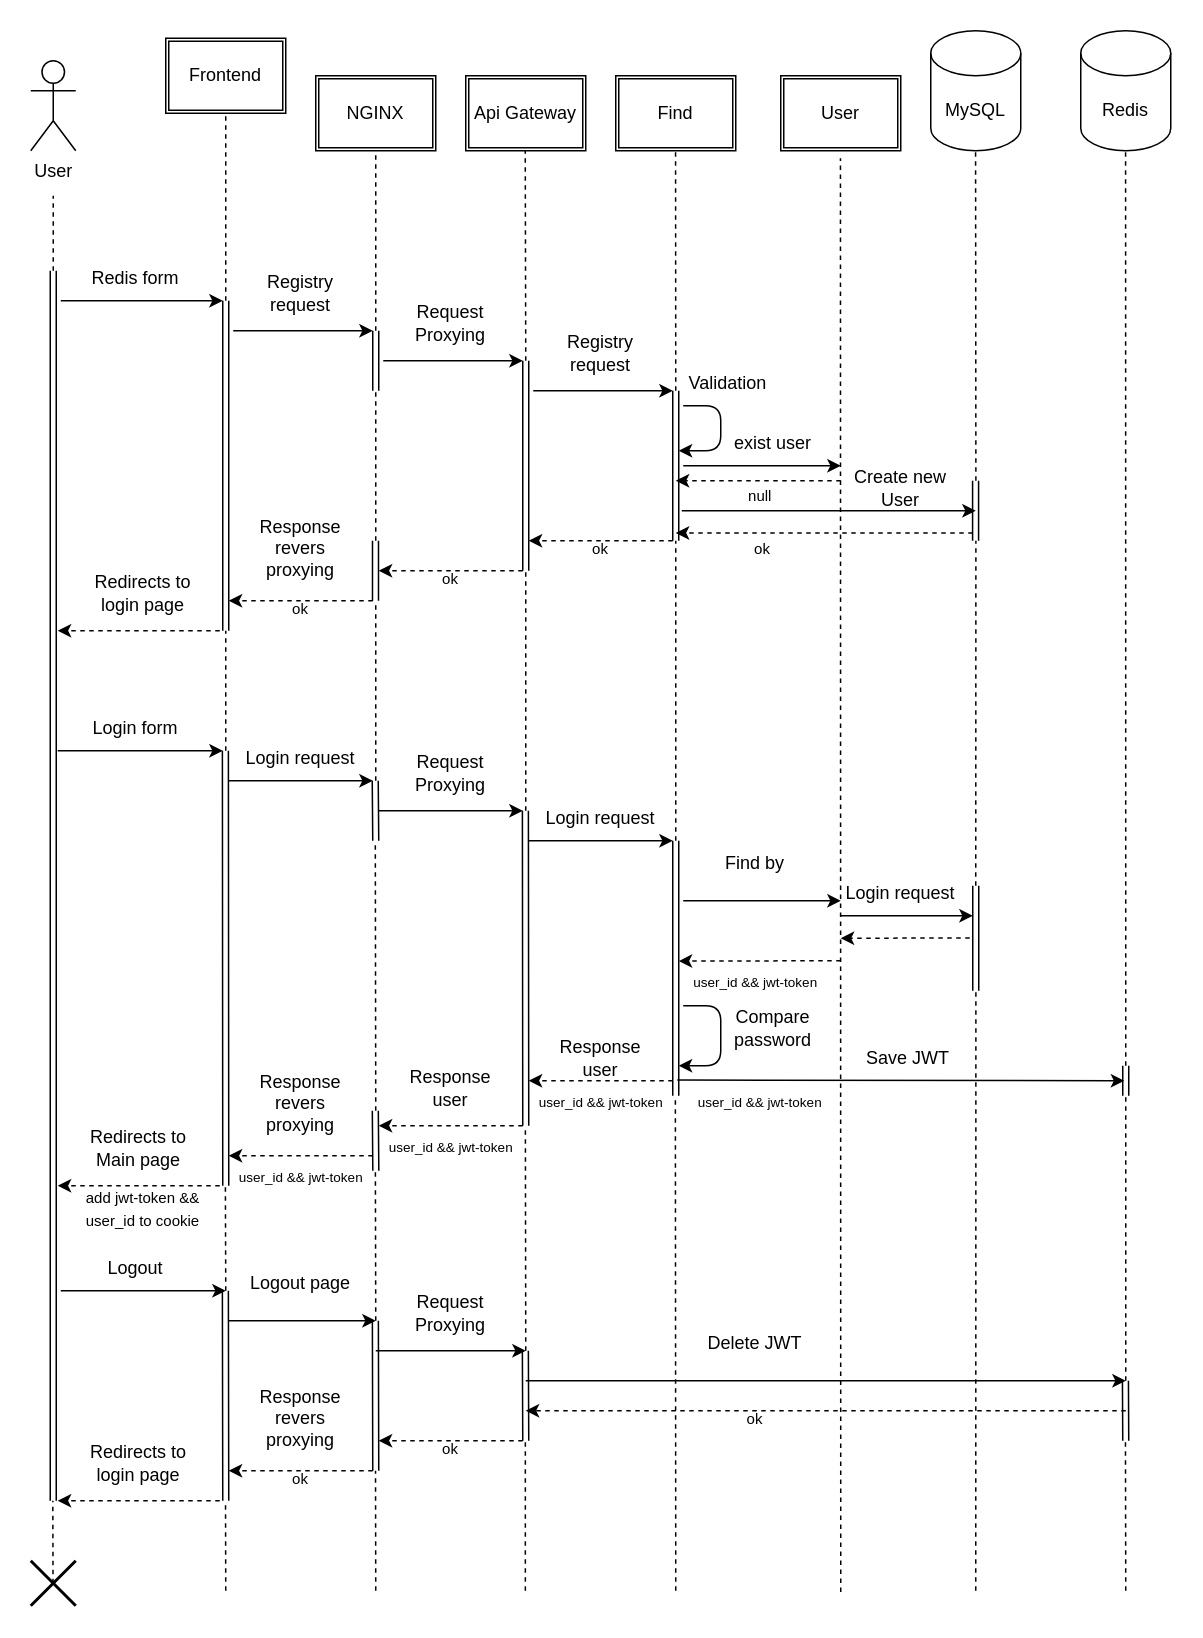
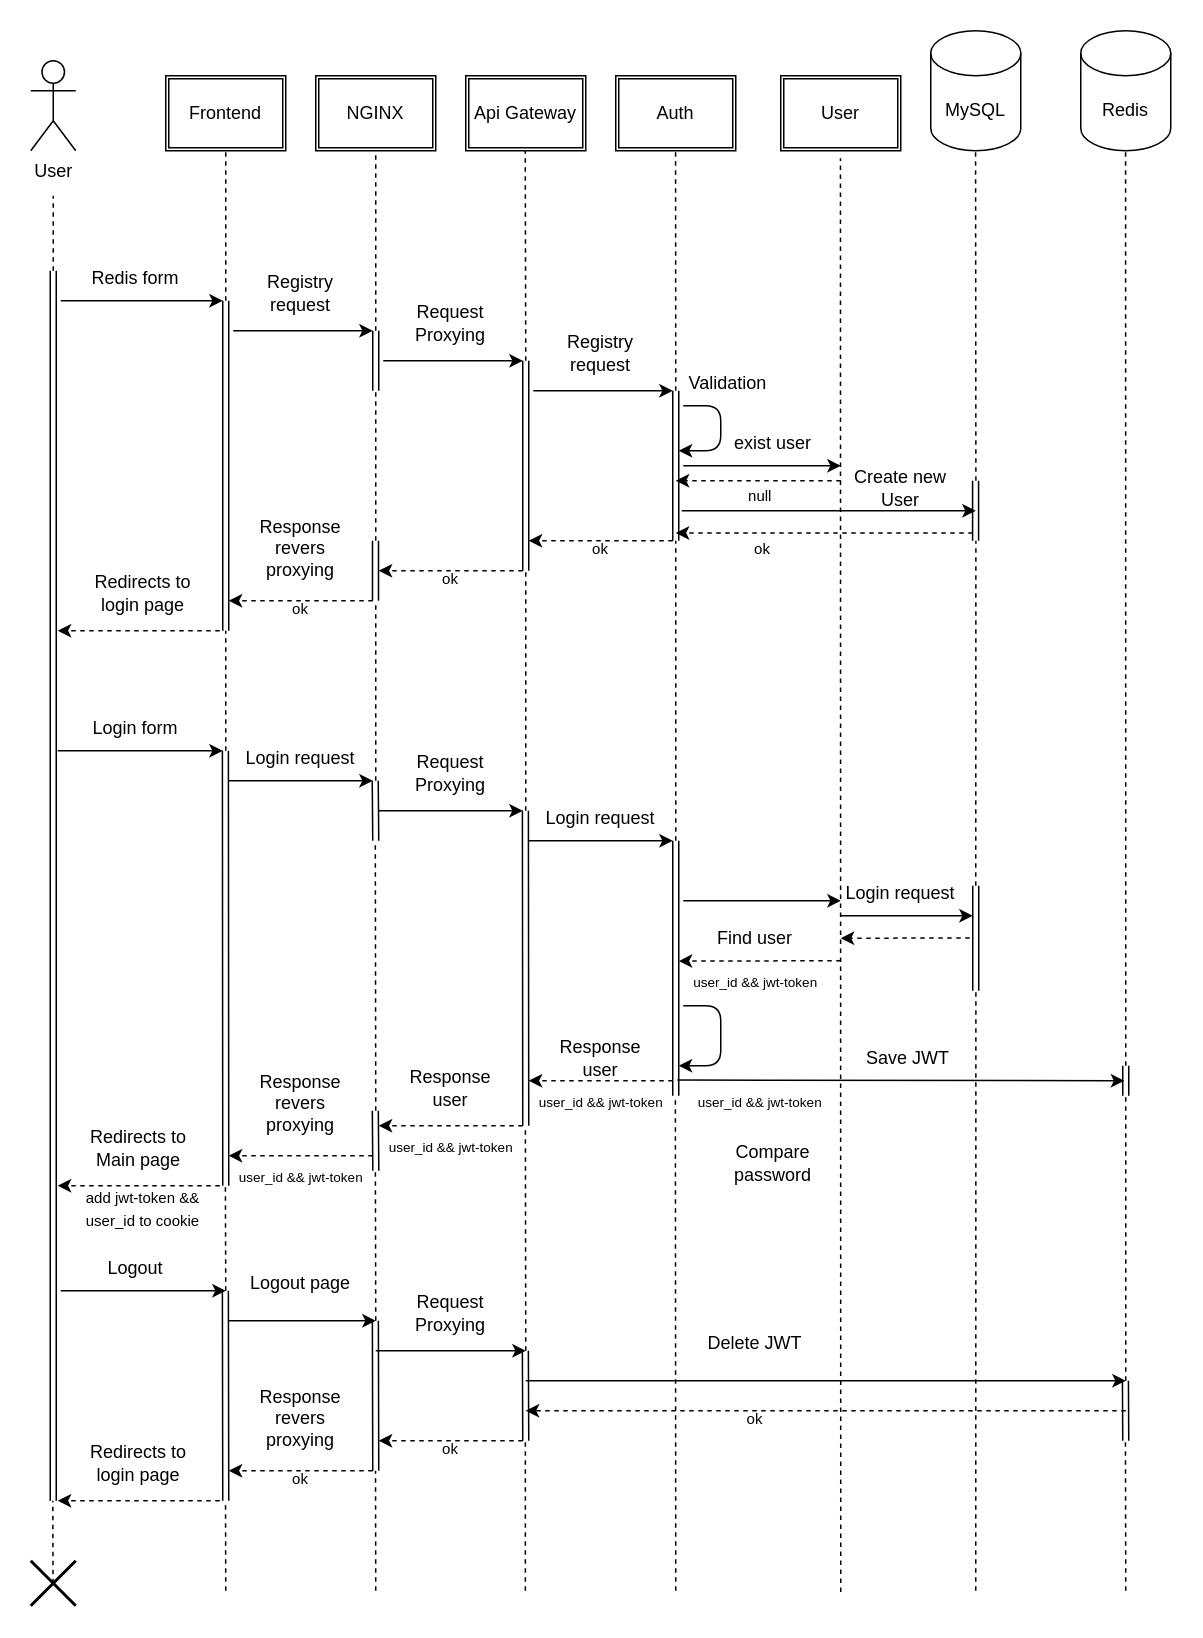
node "Frontend": moved (226, 76) -> (226, 113)
node "Find": label "Find" -> "Auth"
node "Find by": removed
node "Find user": added
node "Compare password": moved (773, 1028) -> (773, 1163)
